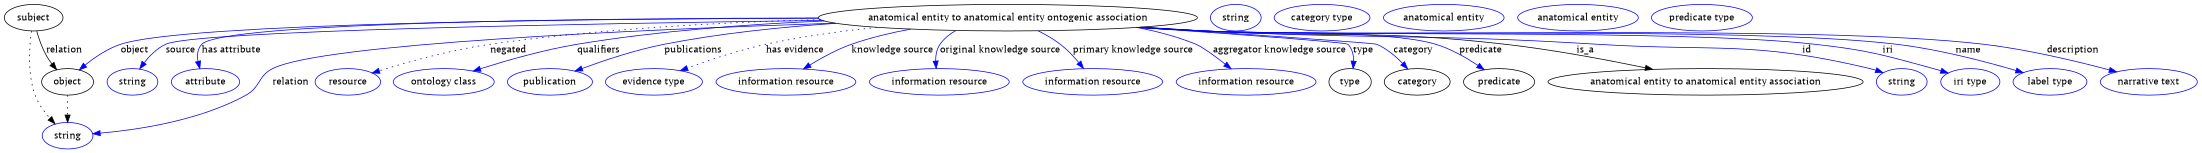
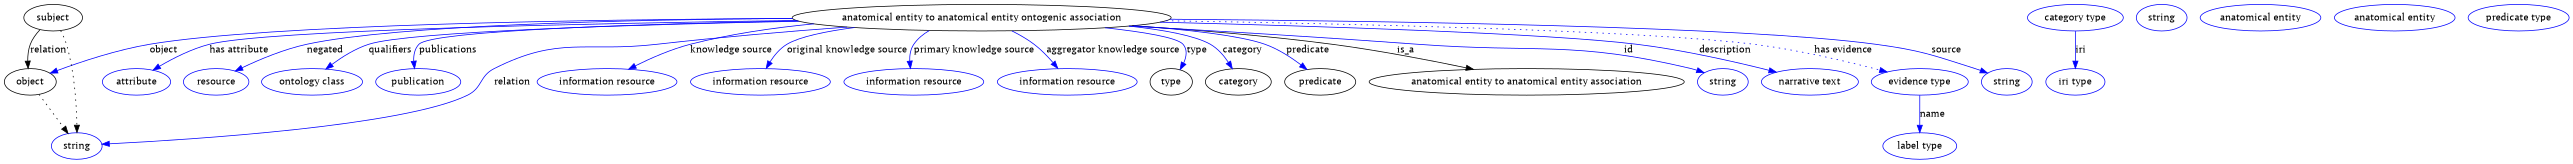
edge "anatomical entity to anatomical entity ontogenic association" -> "label type": now "evidence type" -> "label type"
edge "anatomical entity to anatomical entity ontogenic association" -> "iri type": now "category type" -> "iri type"
edge "anatomical entity to anatomical entity ontogenic association" -> "resource": style dotted -> solid
